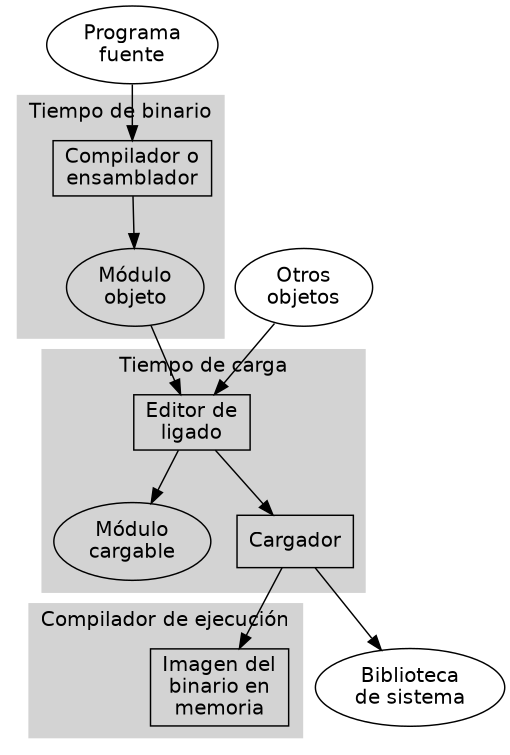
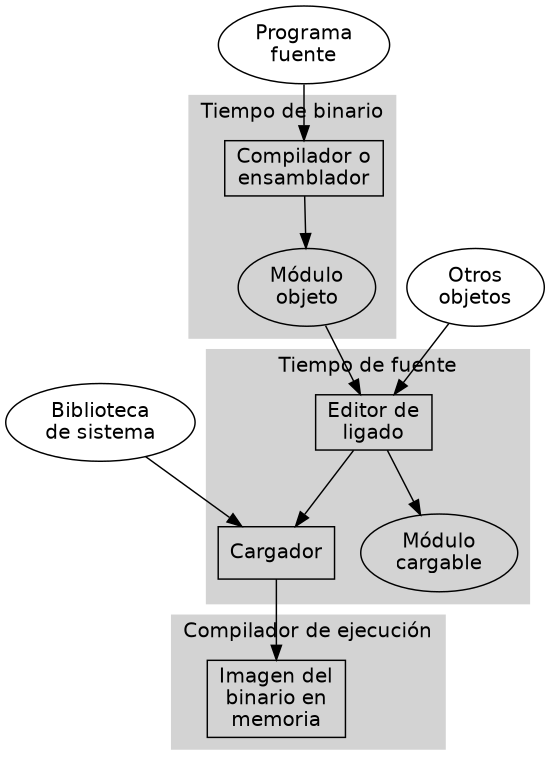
cluster "Tiempo de carga": label "Tiempo de carga" -> "Tiempo de fuente"
edge "Cargador" -> "Biblioteca de sistema": reversed
